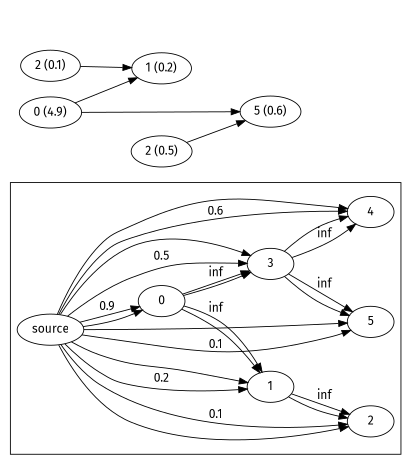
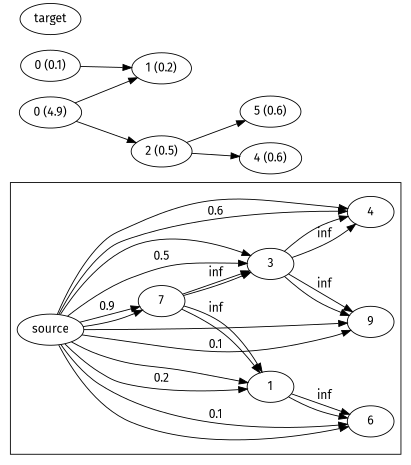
node "target": added
node "2 (0.1)": label "2 (0.1)" -> "0 (0.1)"
edge "0 (4.9)" -> "5 (0.6)": now "0 (4.9)" -> "2 (0.5)"
node "4 (0.6)": added
node "0": label "0" -> "7"
node "5": label "5" -> "9"
node "2": label "2" -> "6"
